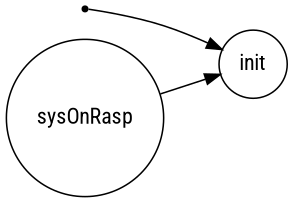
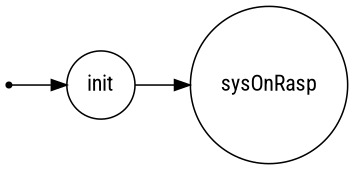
edge "sysOnRasp" -> "init": reversed
